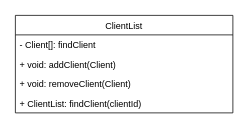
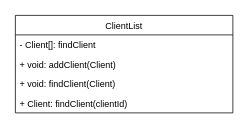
node "+ void: removeClient(Client)": label "+ void: removeClient(Client)" -> "+ void: findClient(Client)"
node "+ ClientList: findClient(clientId)": label "+ ClientList: findClient(clientId)" -> "+ Client: findClient(clientId)"
